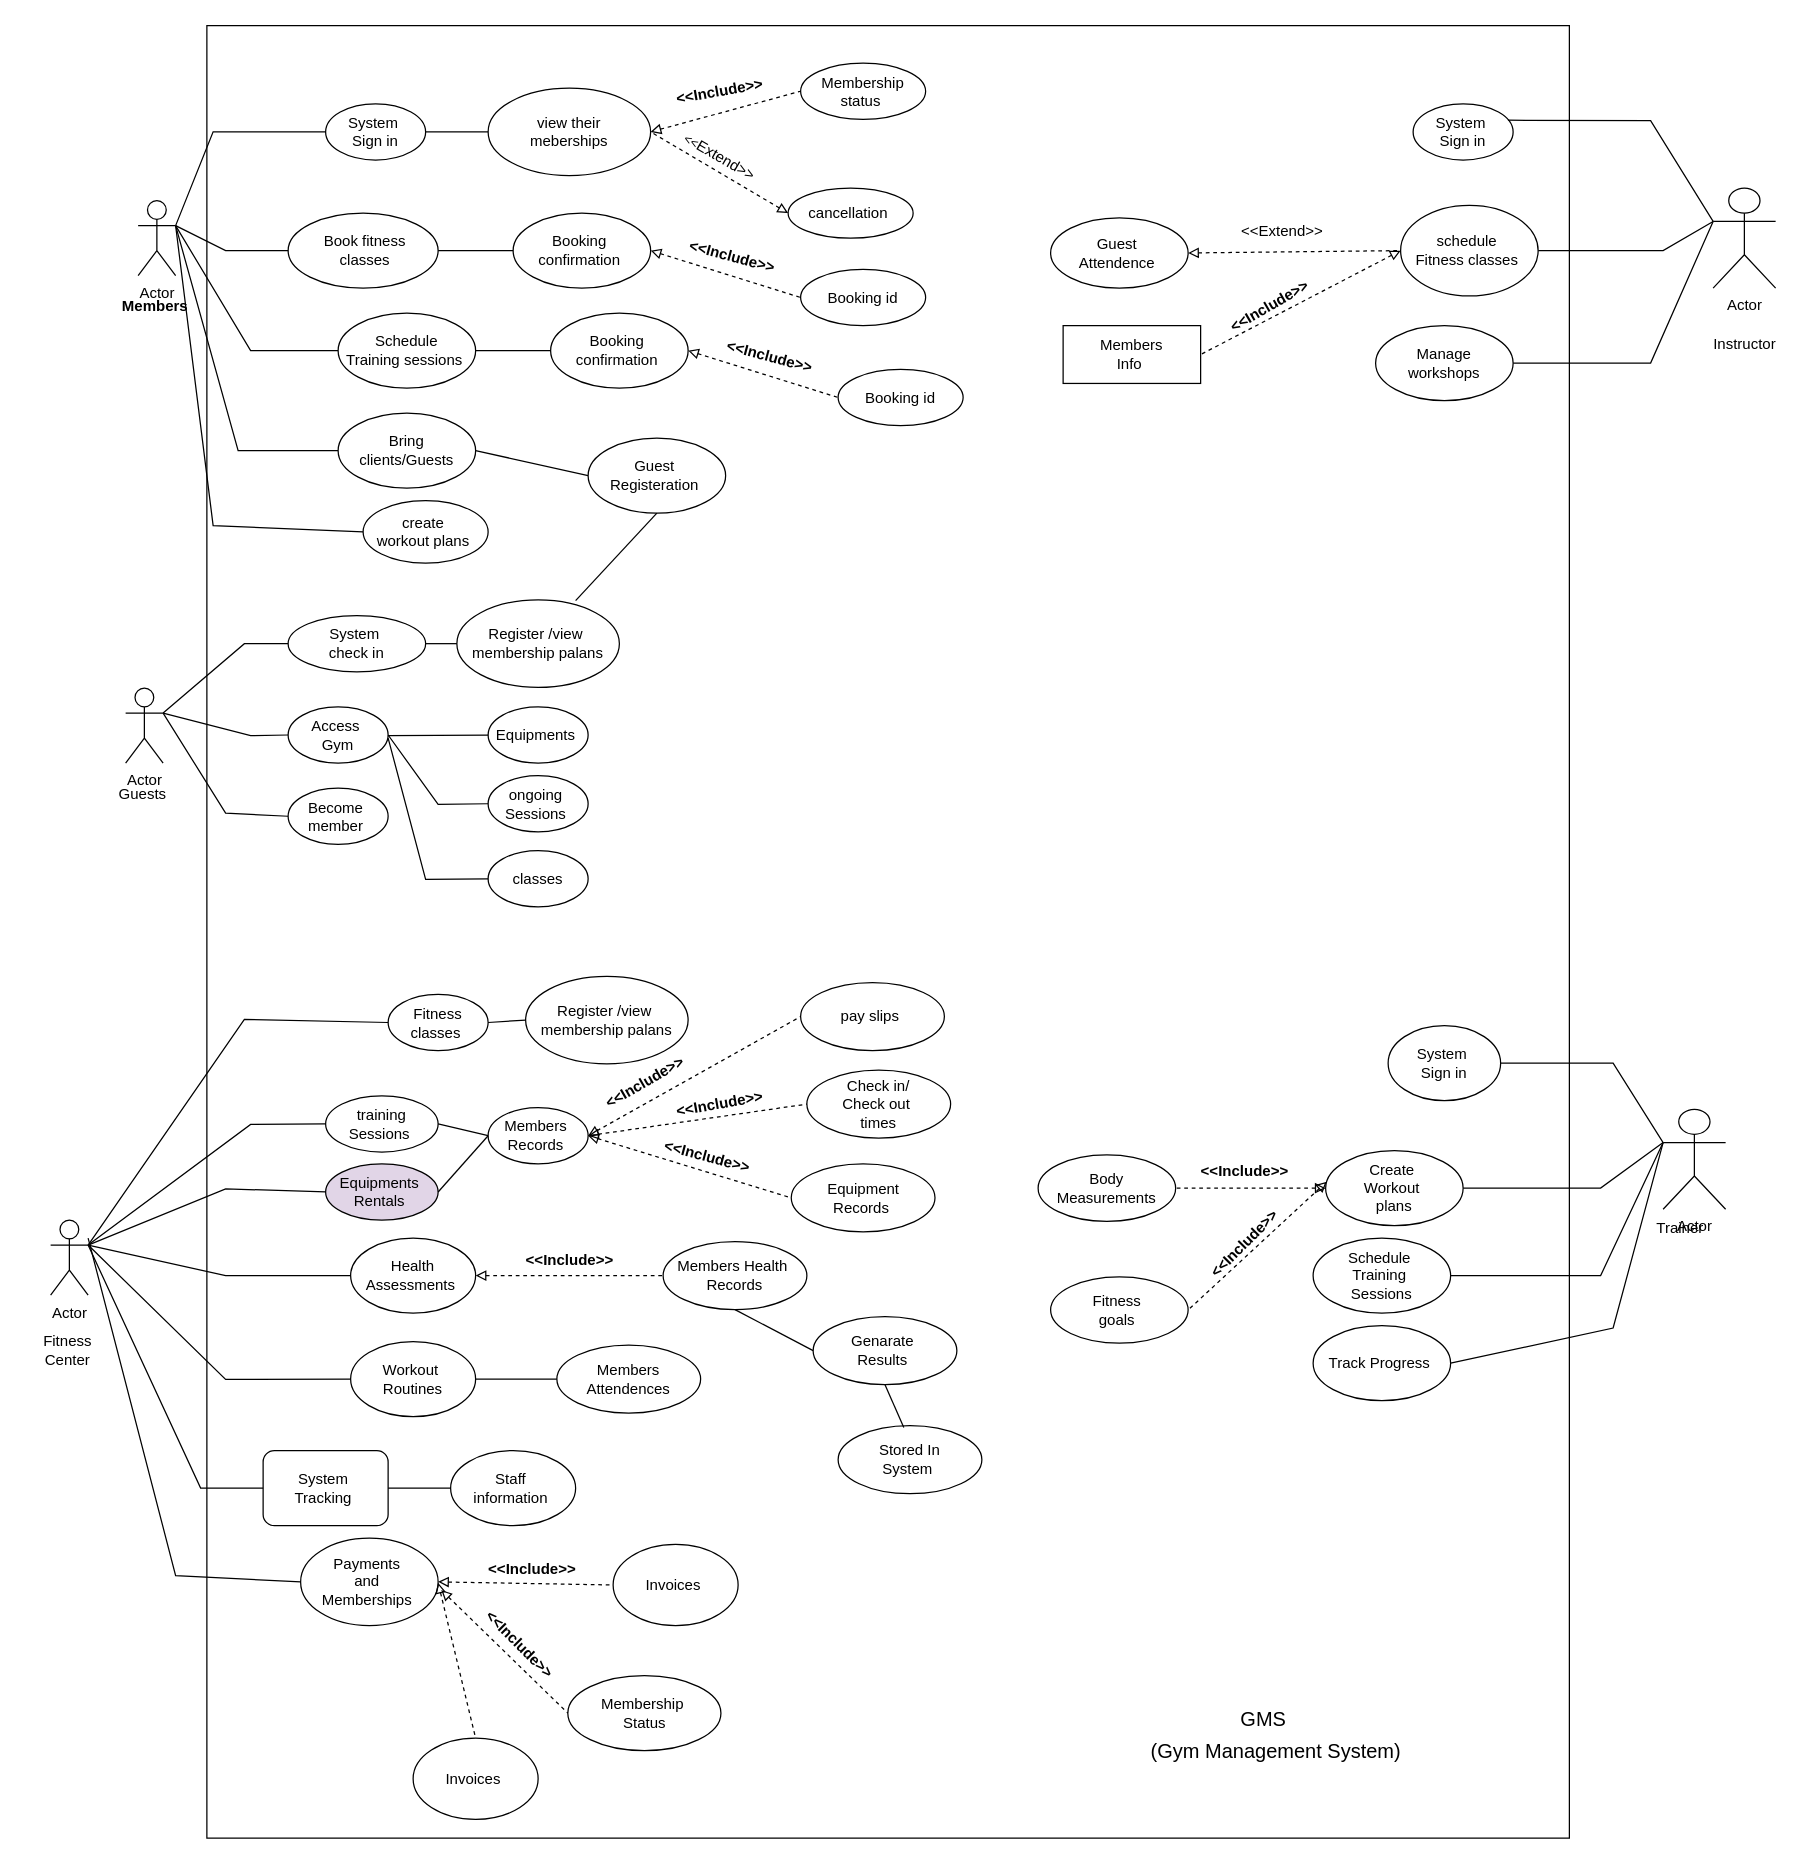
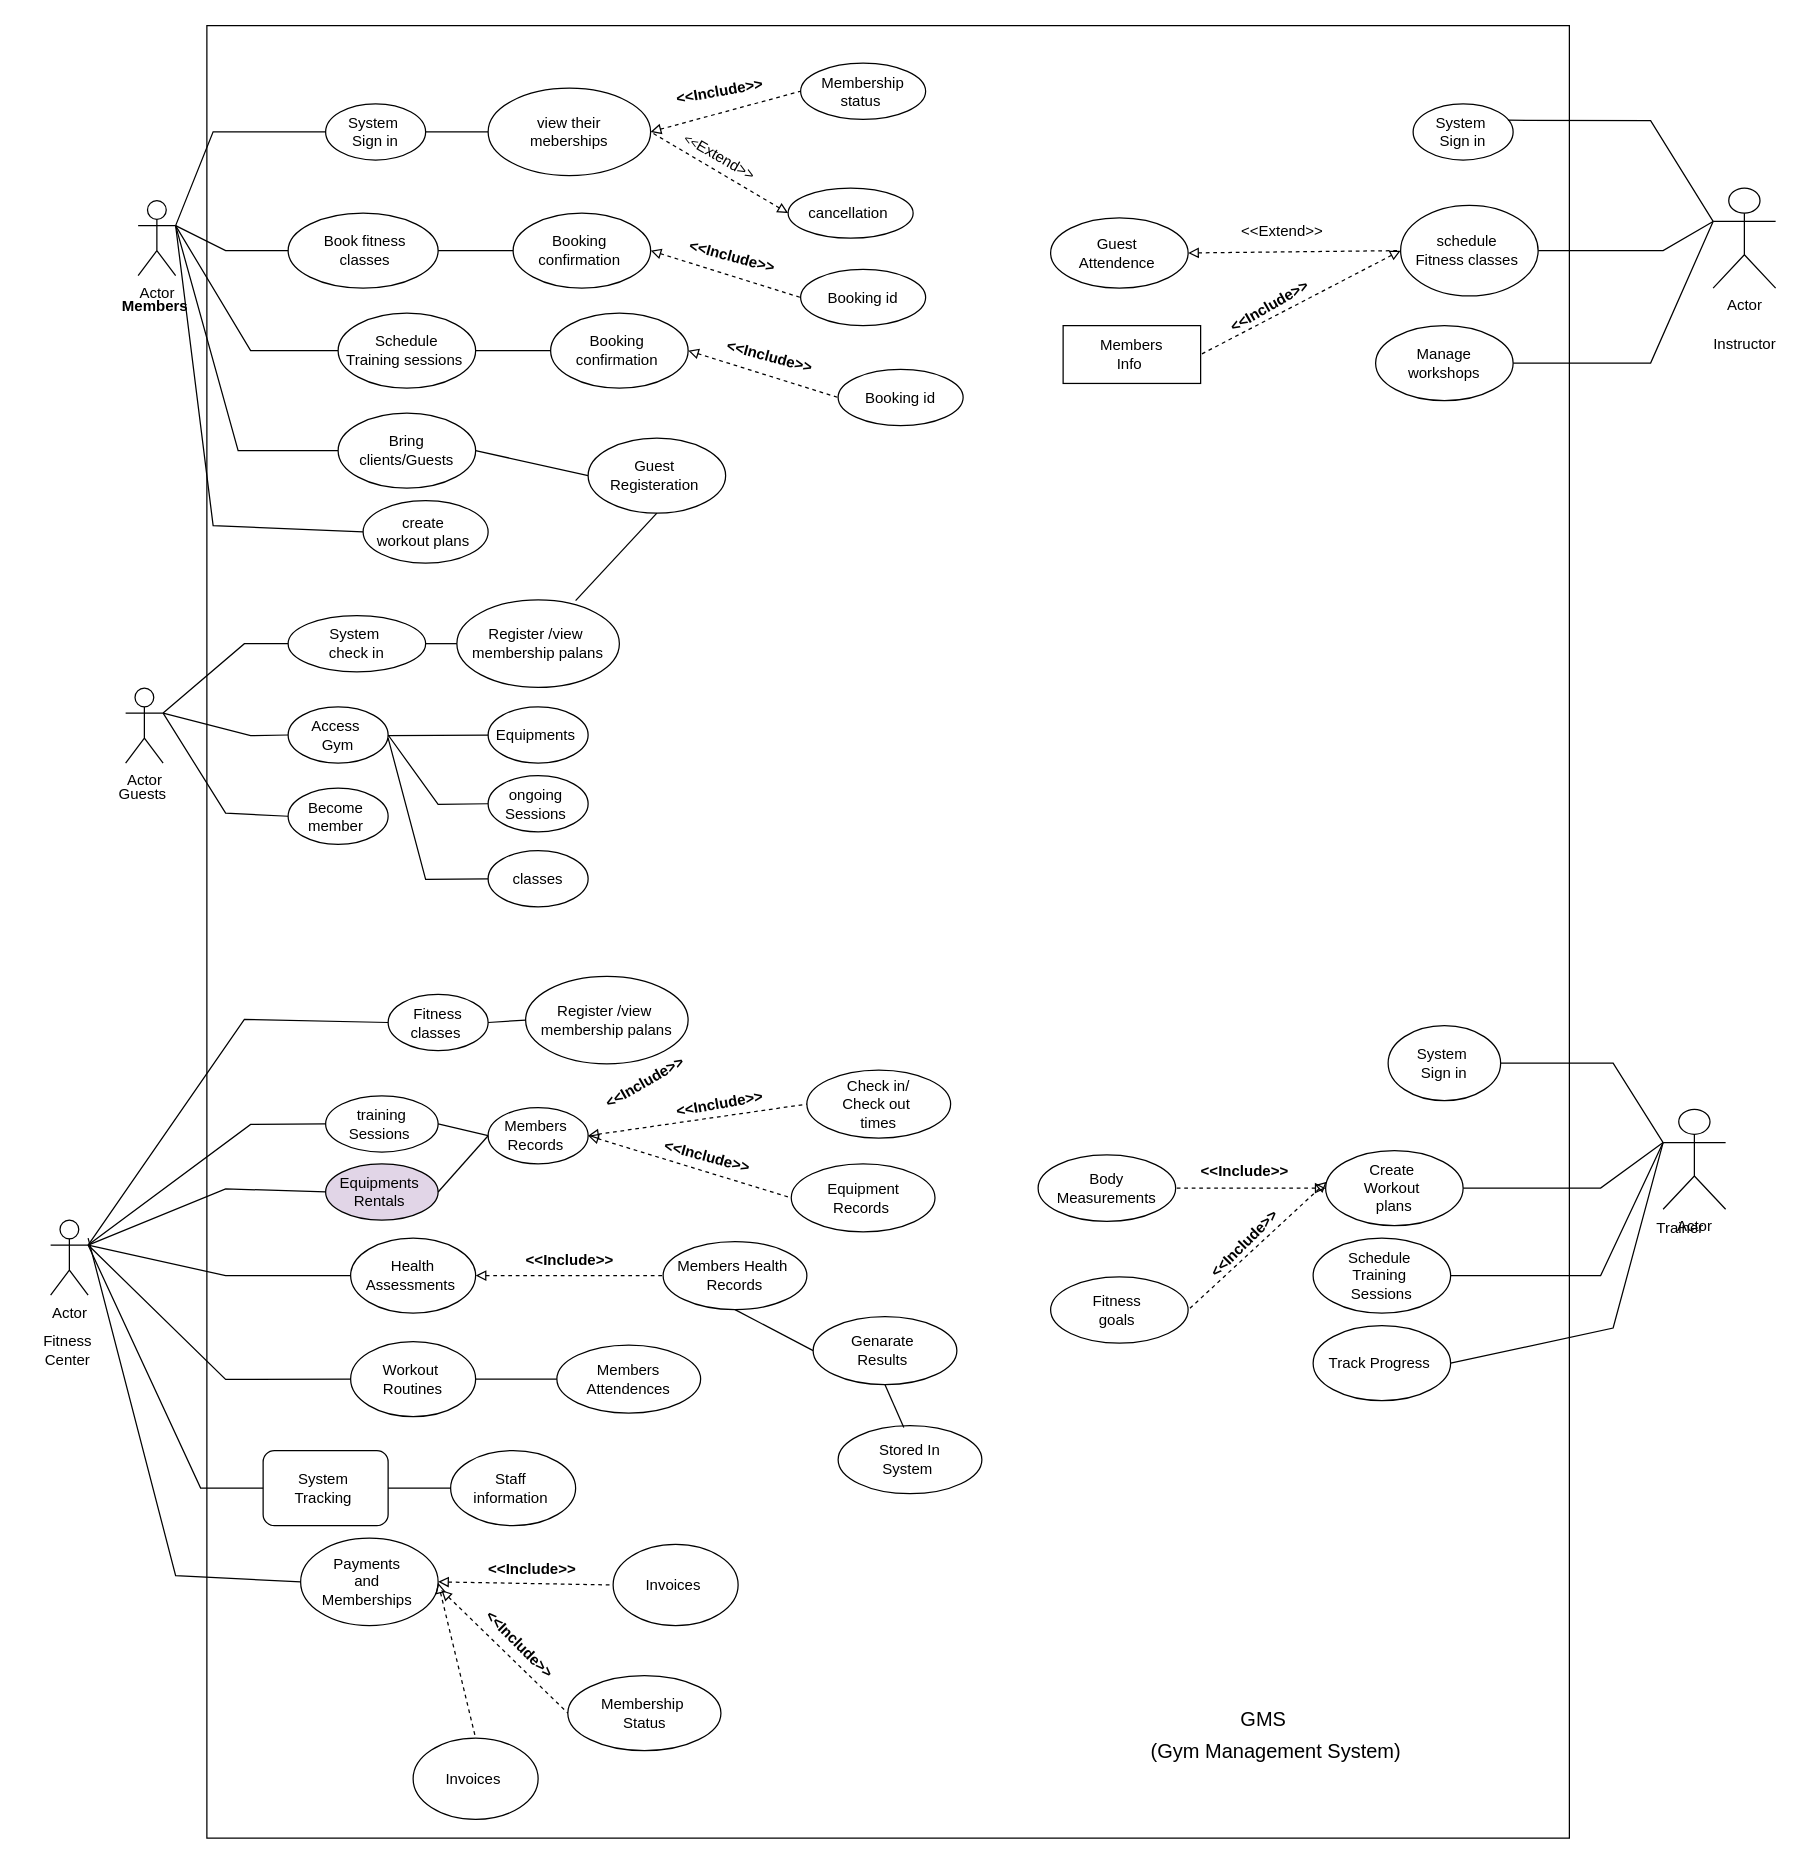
node "pay slips": removed
edge "pay slips" -> "Members Records": removed
